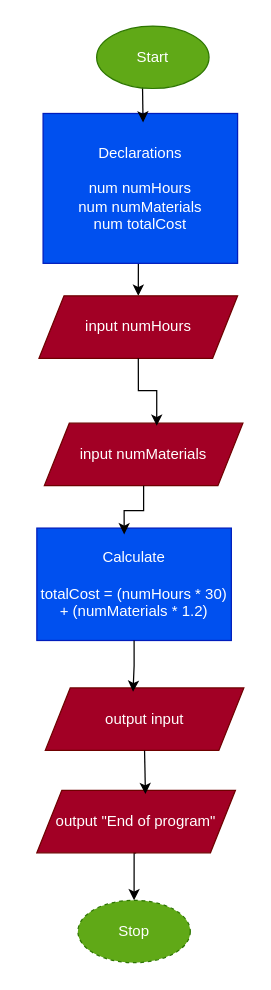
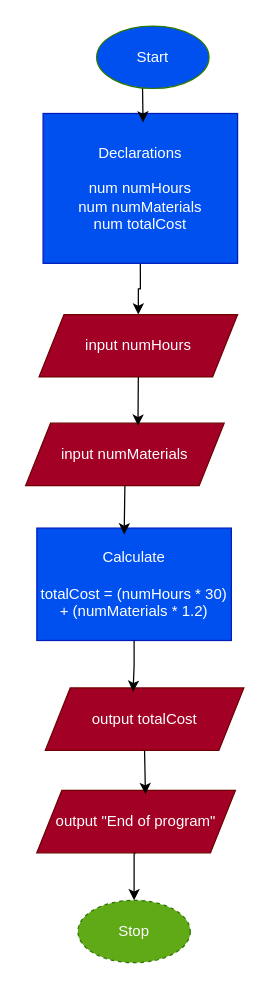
node "Start": fillcolor #60a917 -> #0050ef
node "input numHours": moved (138, 327) -> (138, 346)
node "input numMaterials": moved (144, 454) -> (125, 454)
node "output input": label "output input" -> "output totalCost"
